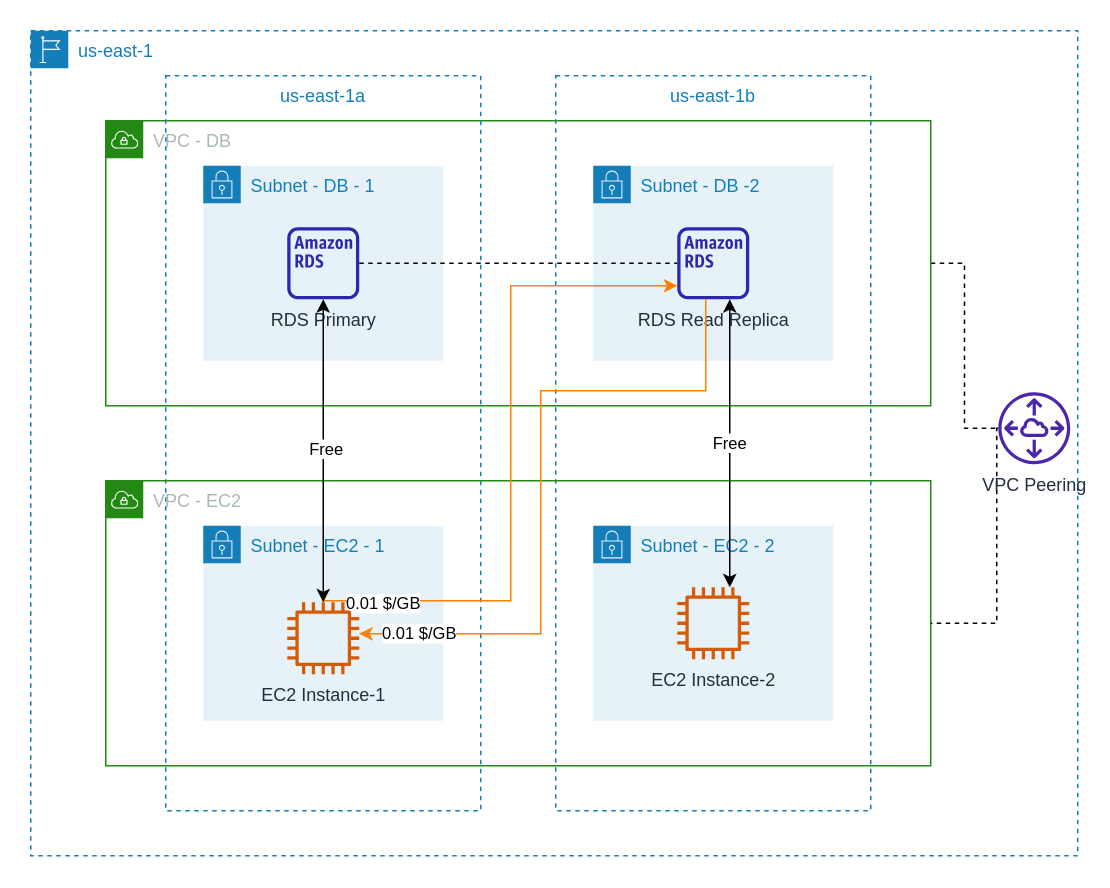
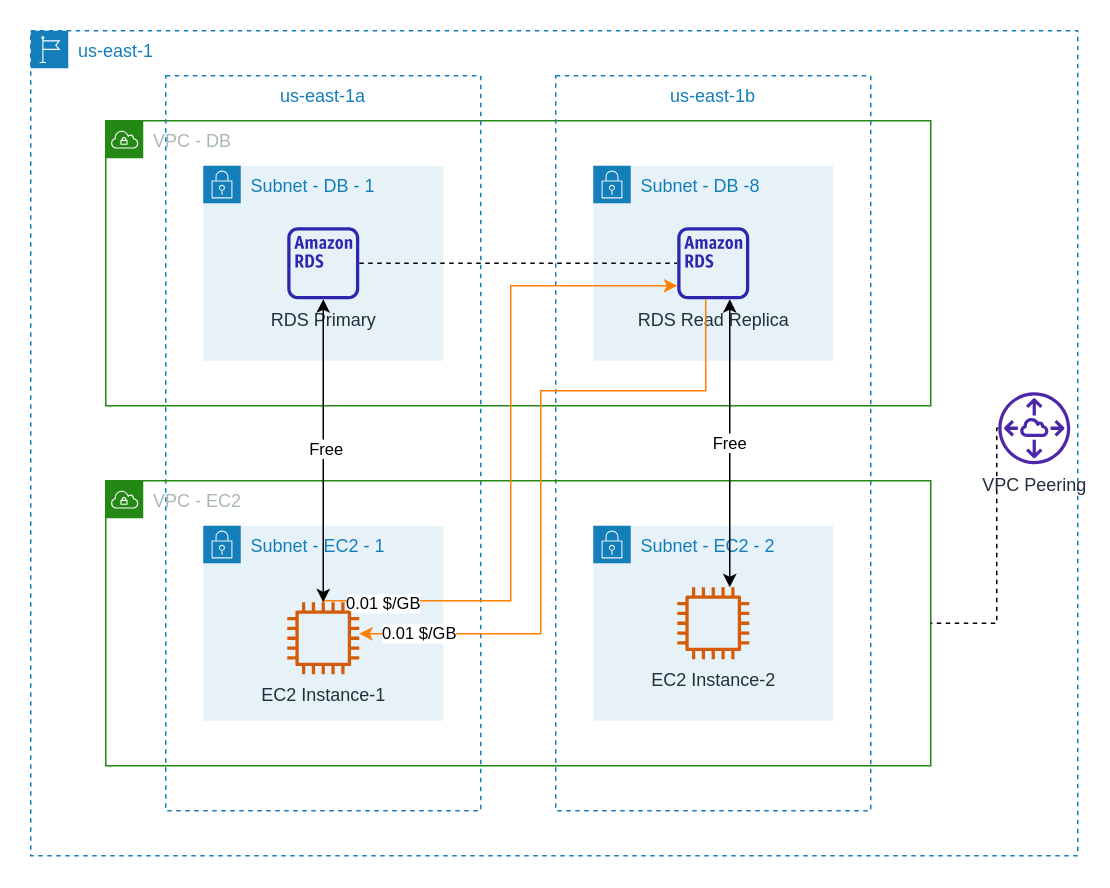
node "Subnet - DB -2": label "Subnet - DB -2" -> "Subnet - DB -8"
edge "VPC - DB" -- "VPC Peering": removed
